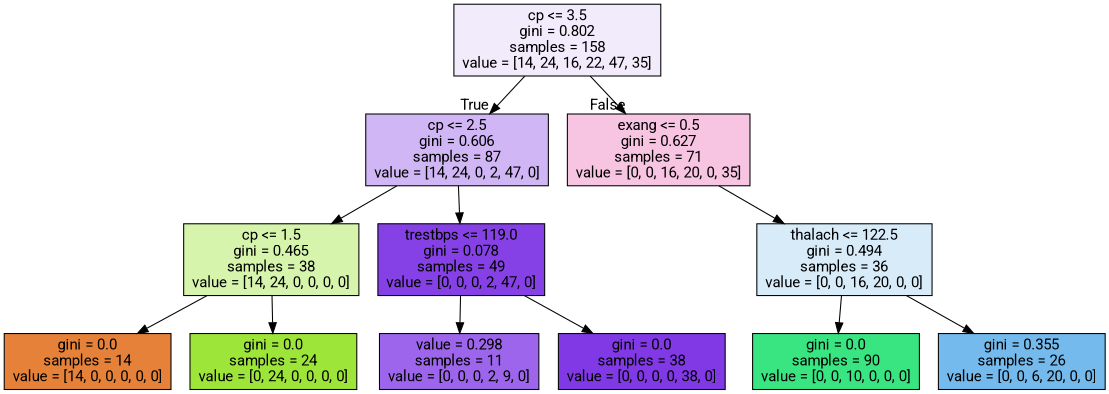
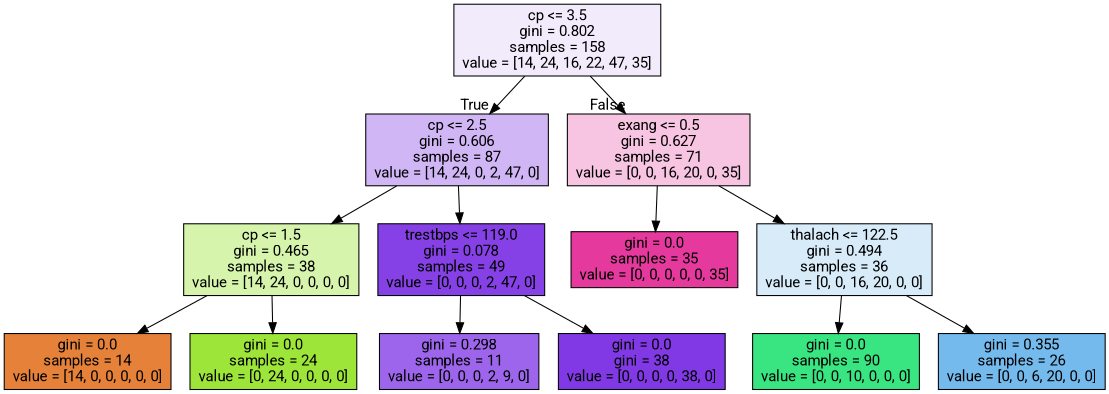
node "gini = 0.0 samples = 35 value = [0, 0, 0, 0, 0, 35]": added
node "value = 0.298 samples = 11 value = [0, 0, 0, 2, 9, 0]": label "value = 0.298 samples = 11 value = [0, 0, 0, 2, 9, 0]" -> "gini = 0.298 samples = 11 value = [0, 0, 0, 2, 9, 0]"
node "gini = 0.0 samples = 38 value = [0, 0, 0, 0, 38, 0]": label "gini = 0.0 samples = 38 value = [0, 0, 0, 0, 38, 0]" -> "gini = 0.0 gini = 38 value = [0, 0, 0, 0, 38, 0]"
